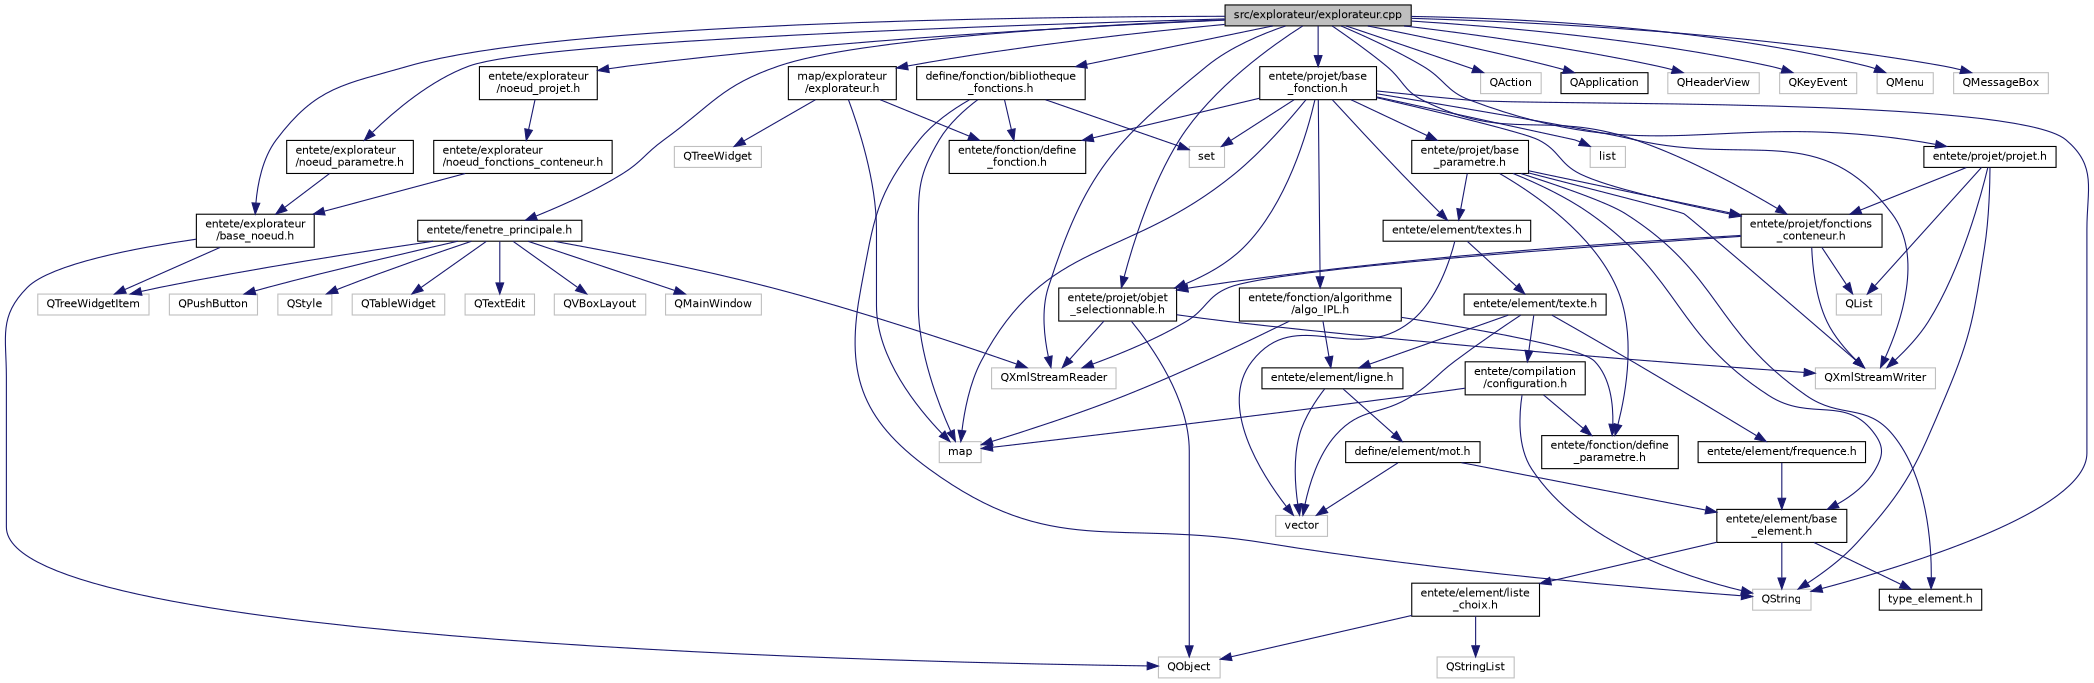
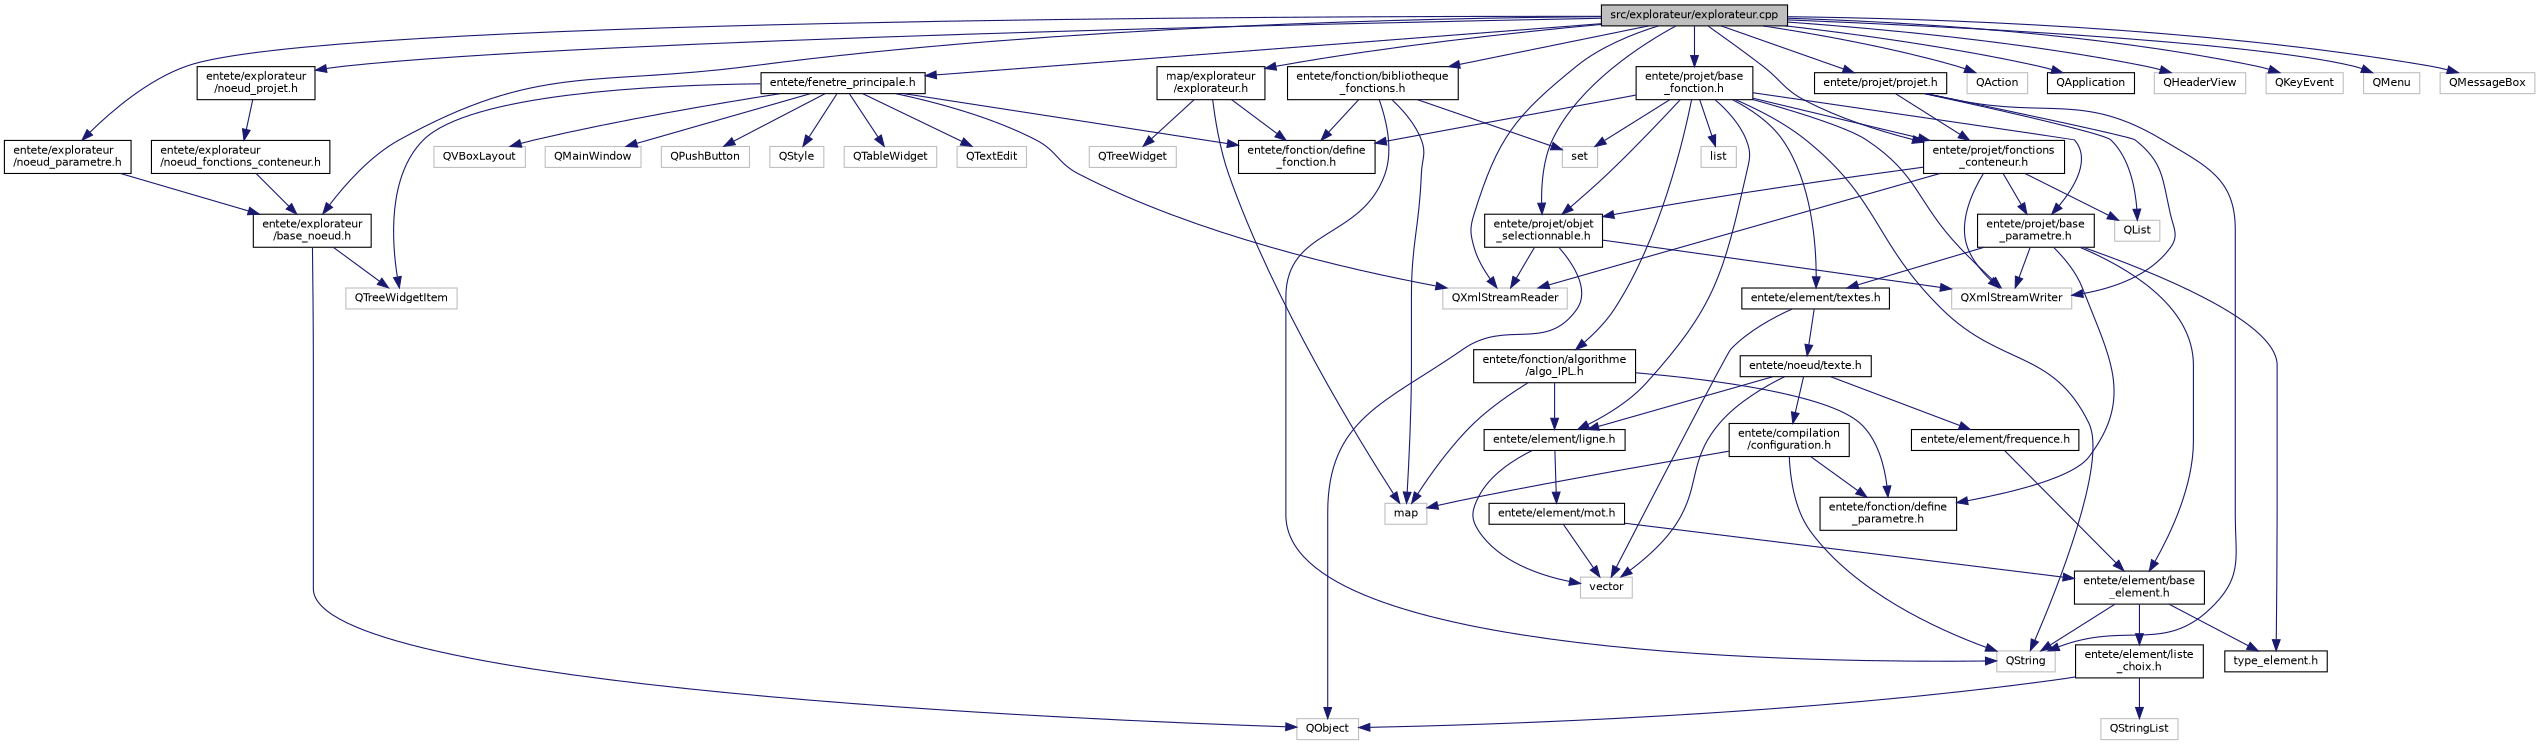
node "define/fonction/bibliotheque _fonctions.h": label "define/fonction/bibliotheque _fonctions.h" -> "entete/fonction/bibliotheque _fonctions.h"
edge "entete/fenetre_principale.h" -> "entete/fonction/define _fonction.h": added
edge "entete/projet/base _parametre.h" -> "entete/projet/fonctions _conteneur.h": reversed
edge "entete/projet/base _fonction.h" -> "map": now "entete/projet/base _fonction.h" -> "entete/element/ligne.h"
node "entete/element/texte.h": label "entete/element/texte.h" -> "entete/noeud/texte.h"
node "define/element/mot.h": label "define/element/mot.h" -> "entete/element/mot.h"
